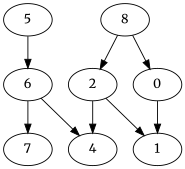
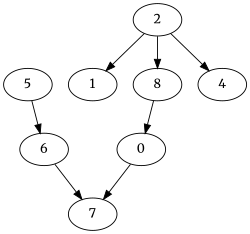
edge "8" -> "2": reversed
edge "0" -> "1": now "0" -> "7"
edge "6" -> "4": removed
